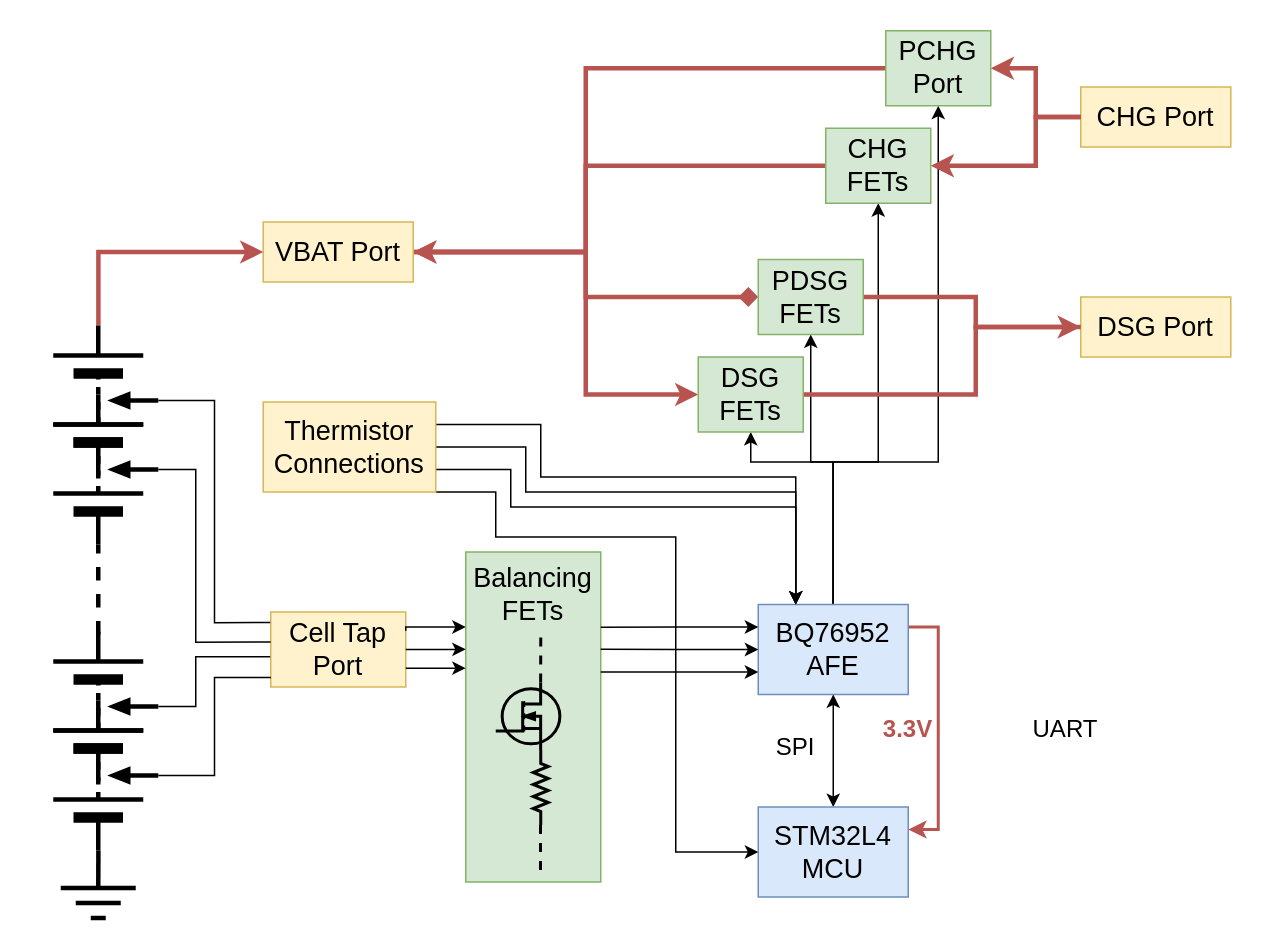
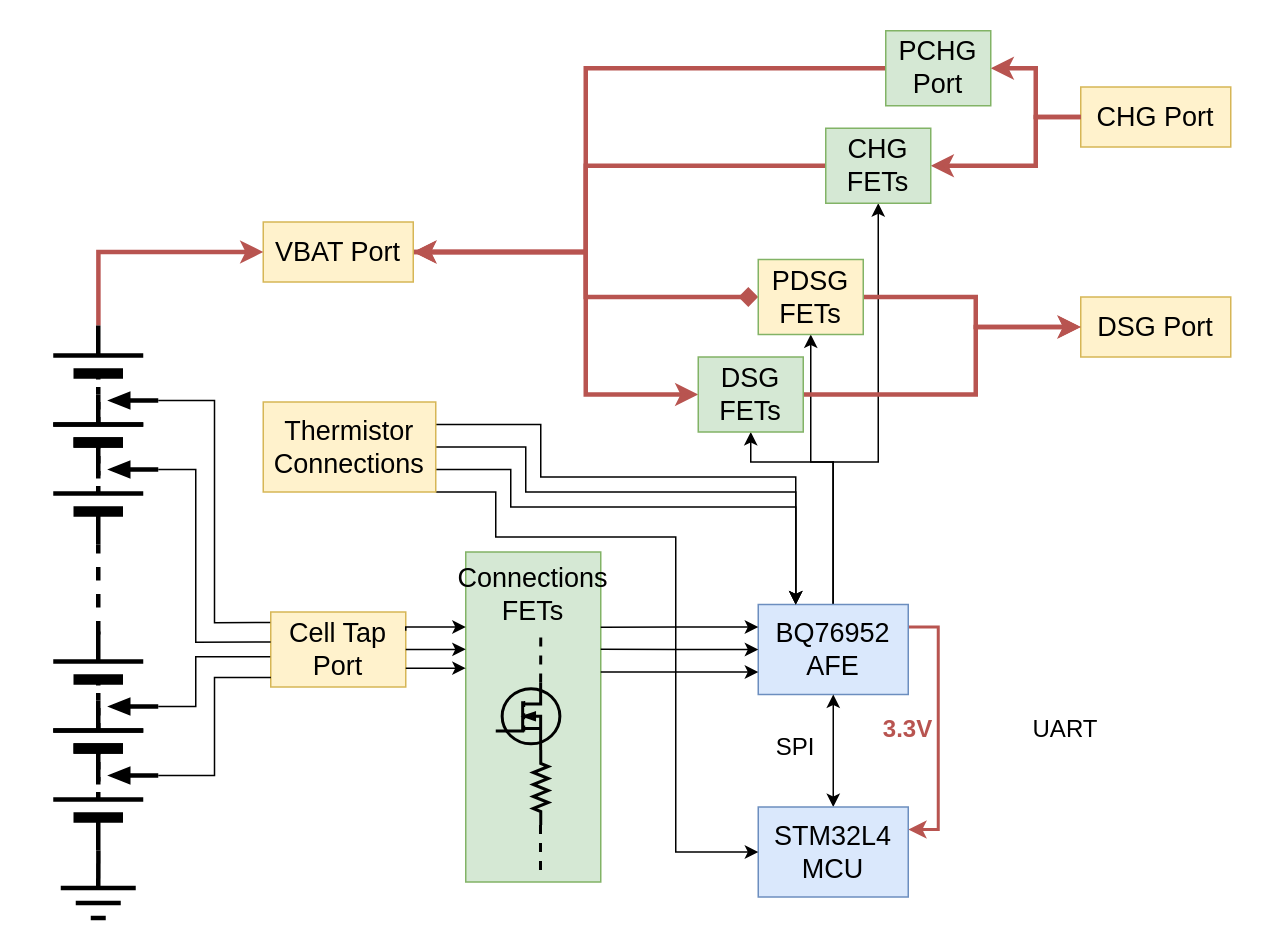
node "PDSG FETs": fillcolor #d5e8d4 -> #fff2cc
edge "BQ76952 AFE" -> "PCHG Port": removed
edge "PDSG FETs" -- "DSG Port": arrowhead none -> classic
node "Balancing FETs": label "Balancing FETs" -> "Connections FETs"
